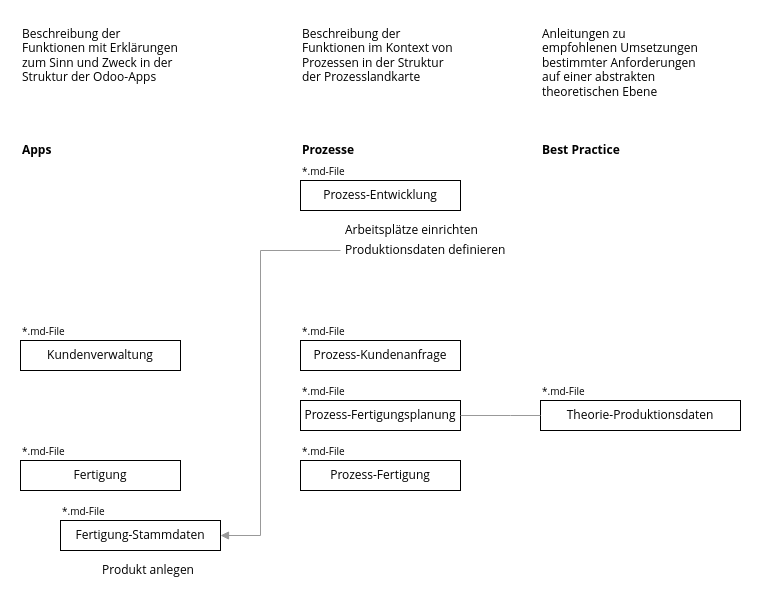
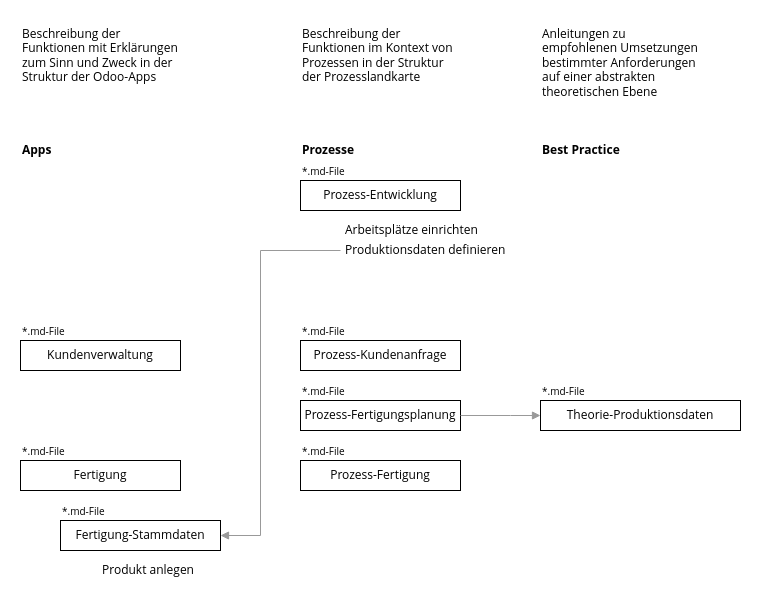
edge "Prozess-Fertigungsplanung" -- "Theorie-Produktionsdaten": arrowhead none -> block
